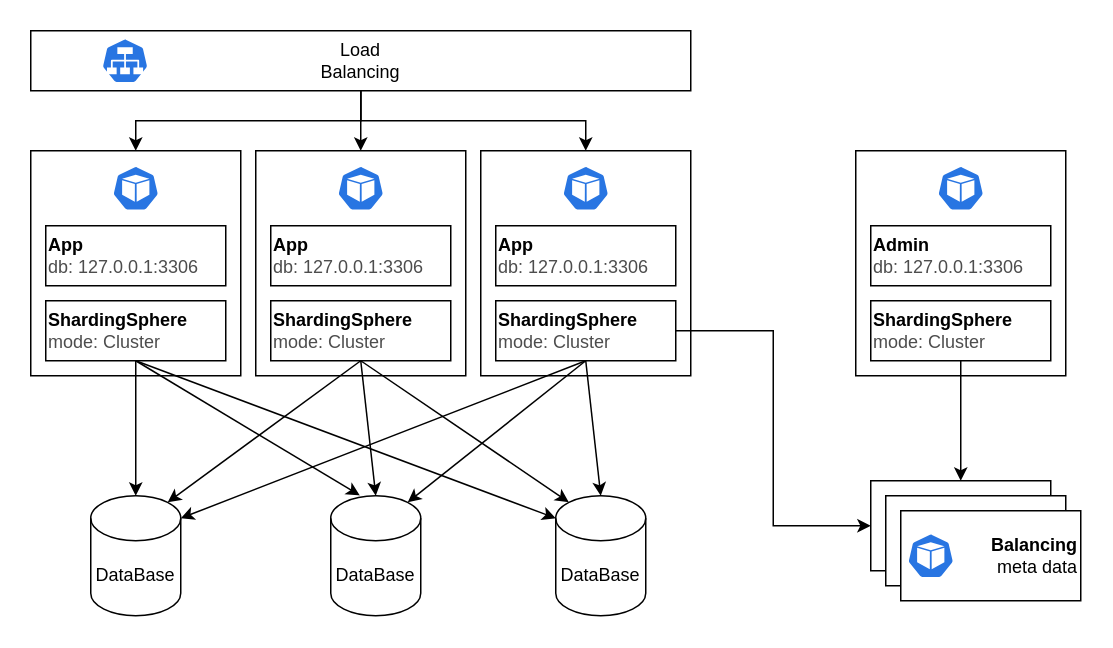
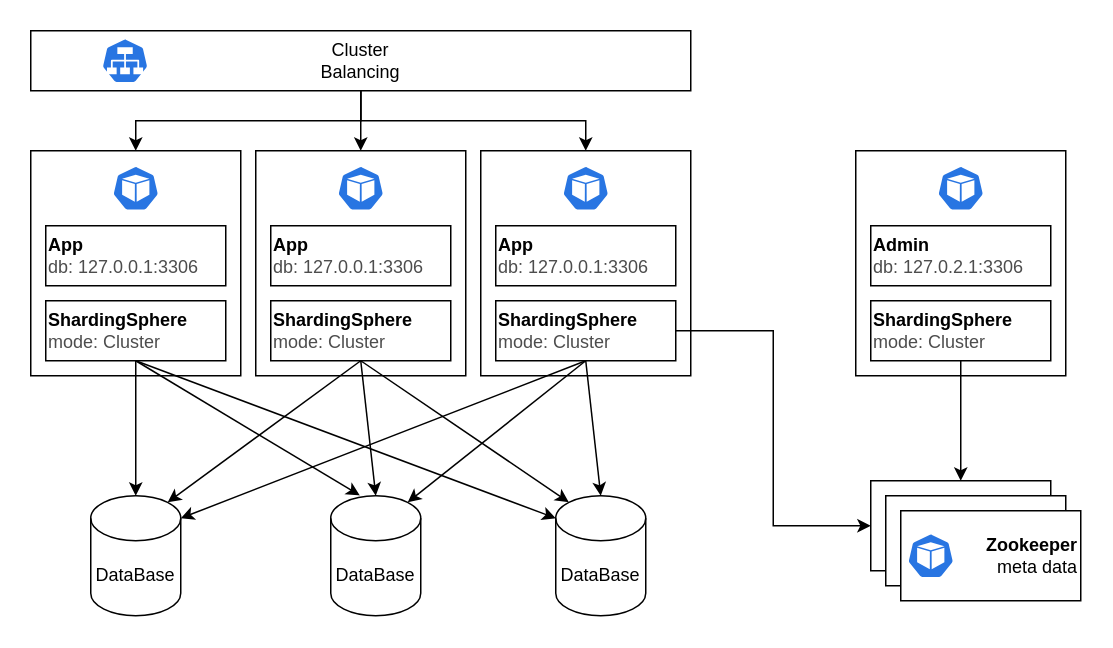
node "Load Balancing": label "Load Balancing" -> "Cluster Balancing"
node "Admin db: 127.0.0.1:3306": label "Admin db: 127.0.0.1:3306" -> "Admin db: 127.0.2.1:3306"
node "Balancing meta data": label "Balancing meta data" -> "Zookeeper meta data"
